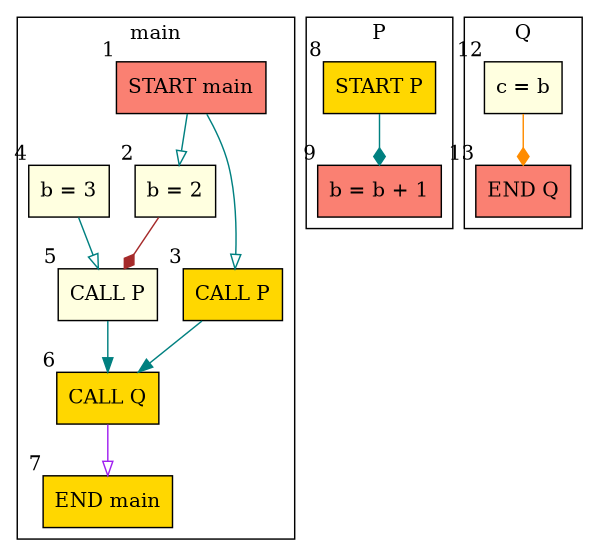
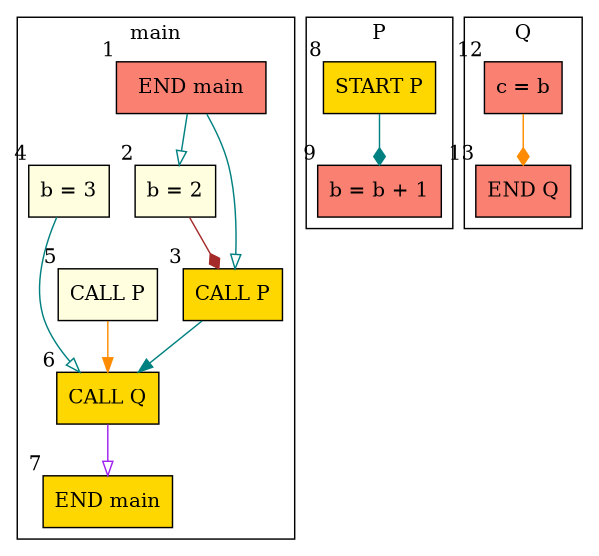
node "START main 1": label "START main 1" -> "END main 1"
node "c = b 12": fillcolor lightyellow -> salmon
edge "b = 3 4" -> "CALL P 5": now "b = 3 4" -> "CALL Q 6"
edge "b = 2 2" -> "CALL P 5": now "b = 2 2" -> "CALL P 3"
edge "CALL P 5" -> "CALL Q 6": color teal -> darkorange
